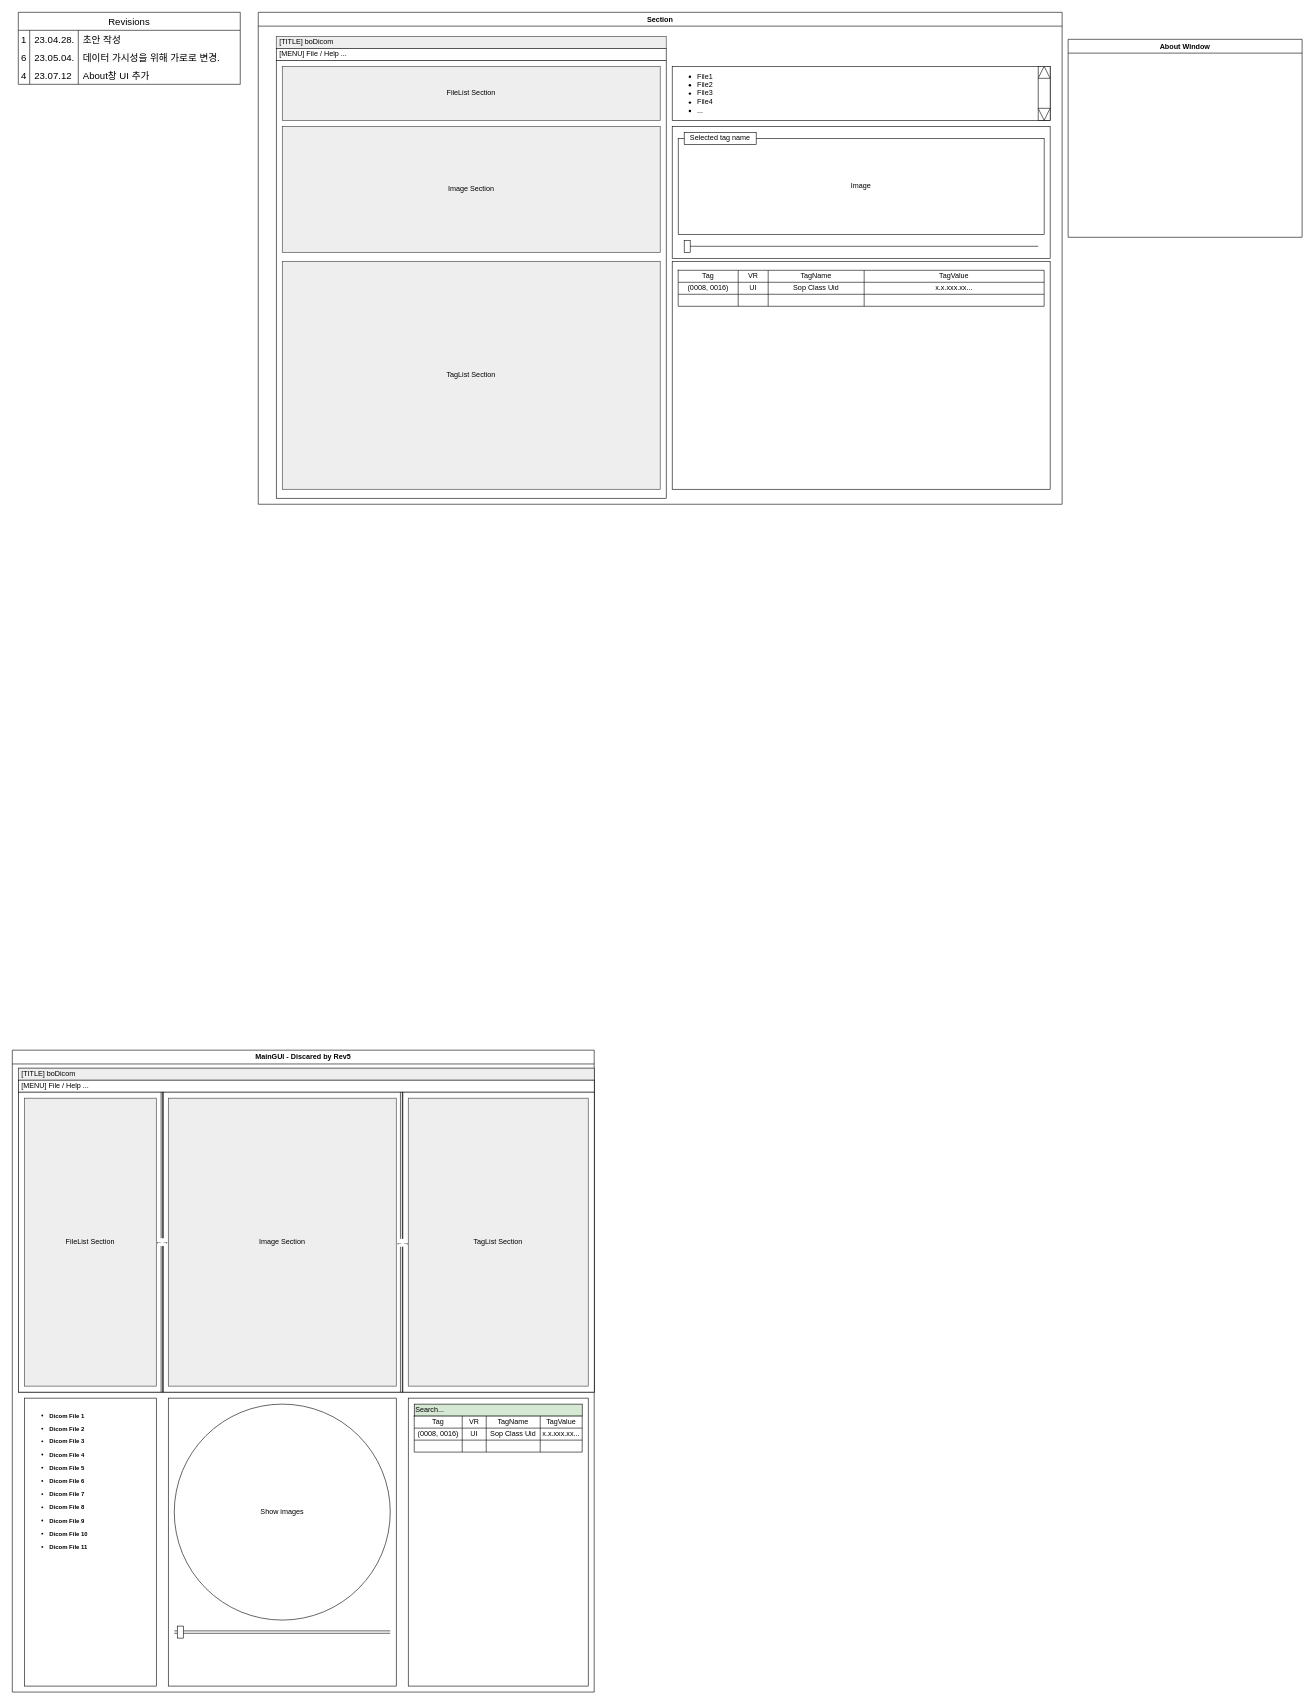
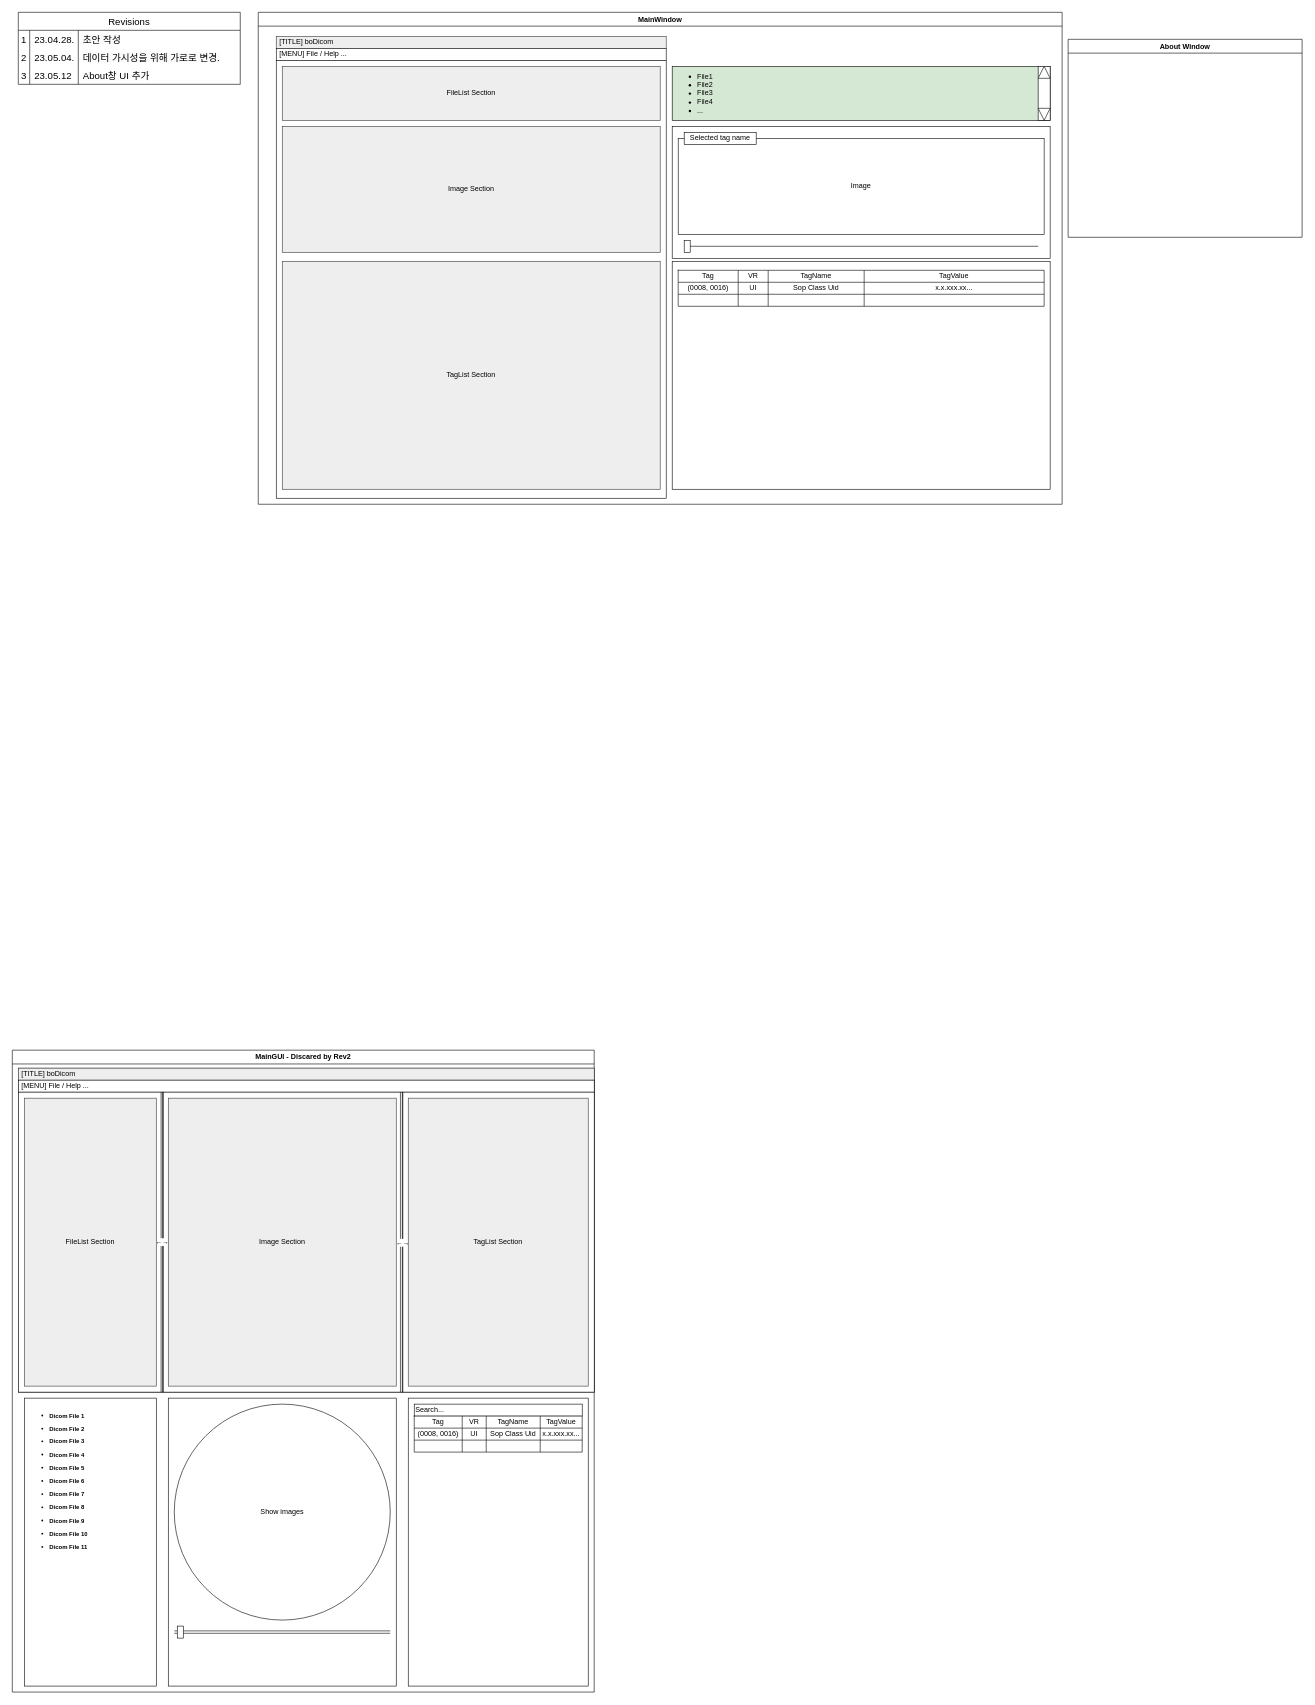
node "Section": label "Section" -> "MainWindow"
node "6": label "6" -> "2"
node "4": label "4" -> "3"
node "23.07.12": label "23.07.12" -> "23.05.12"
node "File1 File2 File3 File4 ...": fillcolor #ffffff -> #d5e8d4
node "MainGUI - Discared by Rev5": label "MainGUI - Discared by Rev5" -> "MainGUI - Discared by Rev2"
node "Search...": fillcolor #d5e8d4 -> #ffffff
